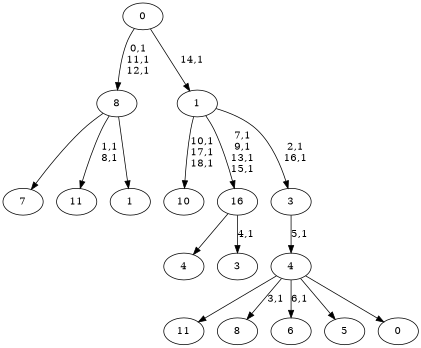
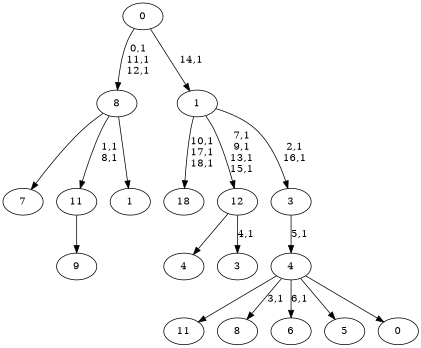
node "10": label "10" -> "18"
node "16": label "16" -> "12"
node "9": added
